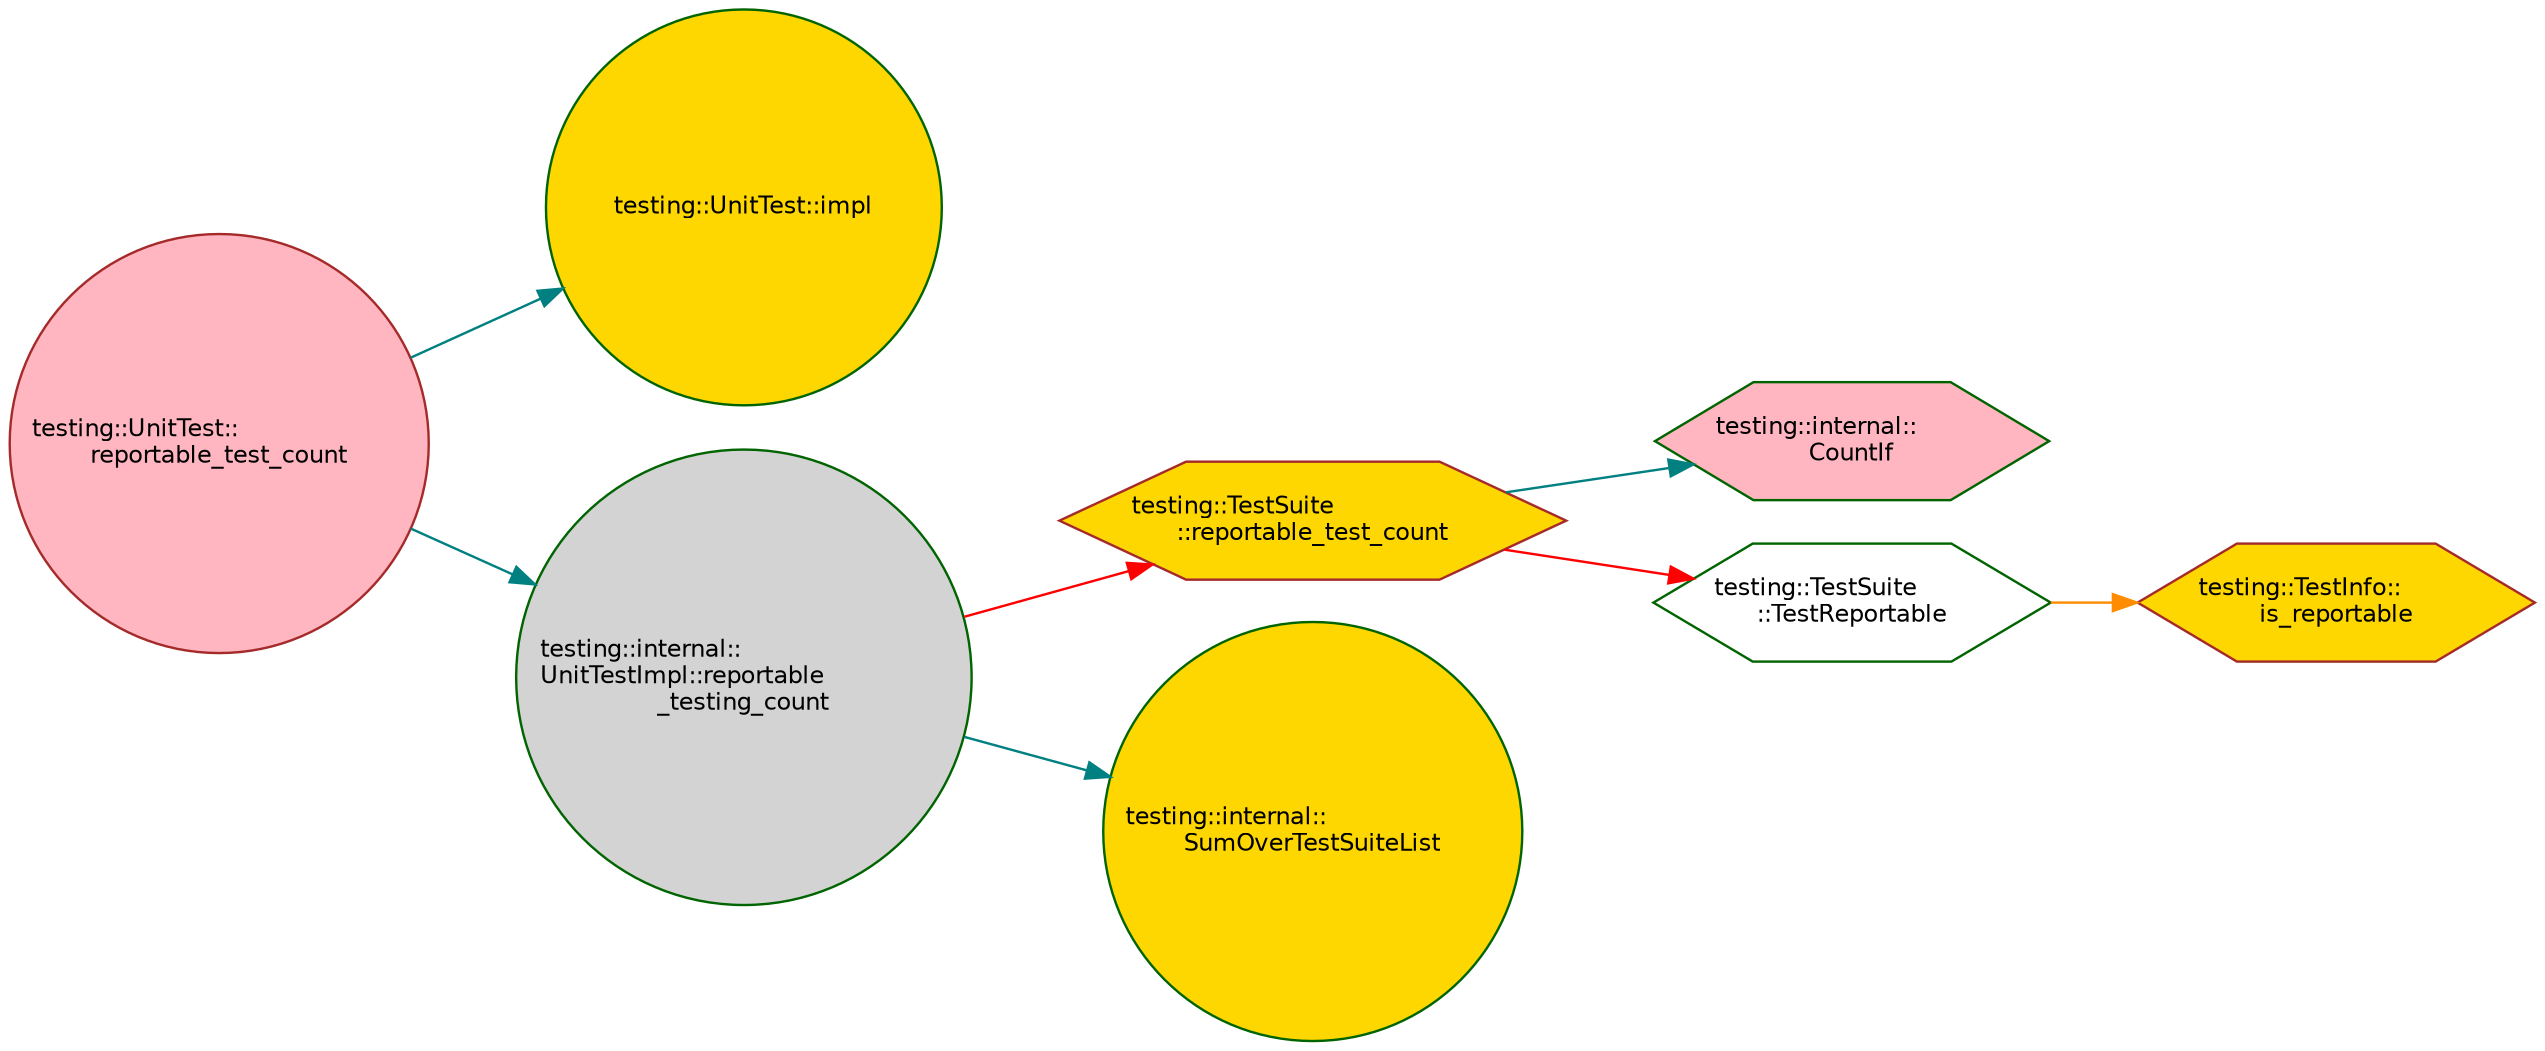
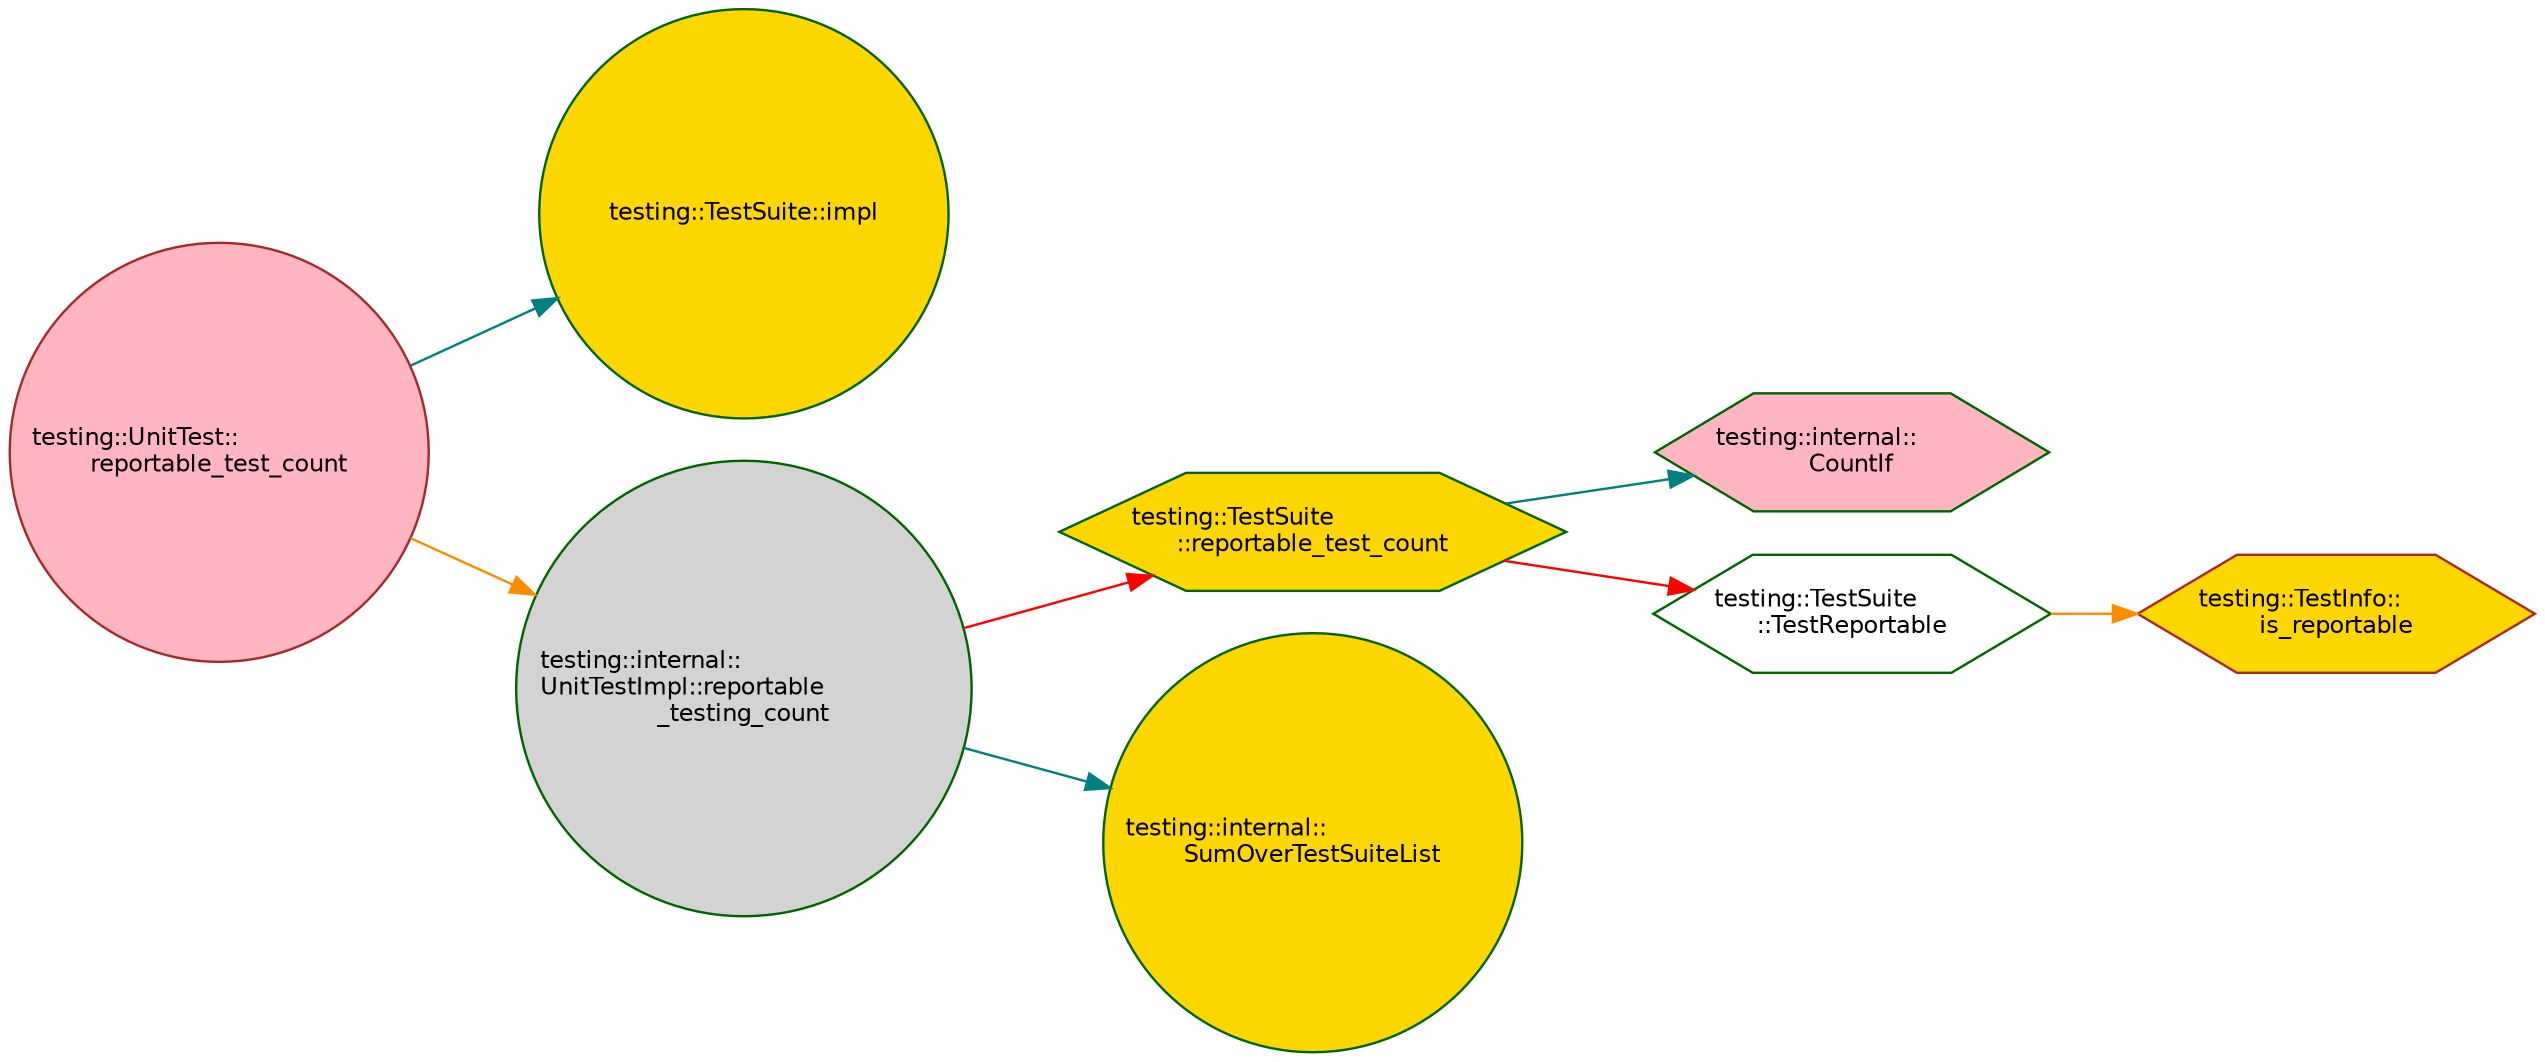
node "testing::UnitTest::impl": label "testing::UnitTest::impl" -> "testing::TestSuite::impl"
node "testing::TestSuite ::reportable_test_count": color brown -> darkgreen
edge "testing::UnitTest:: reportable_test_count" -> "testing::internal:: UnitTestImpl::reportable _testing_count": color teal -> darkorange
